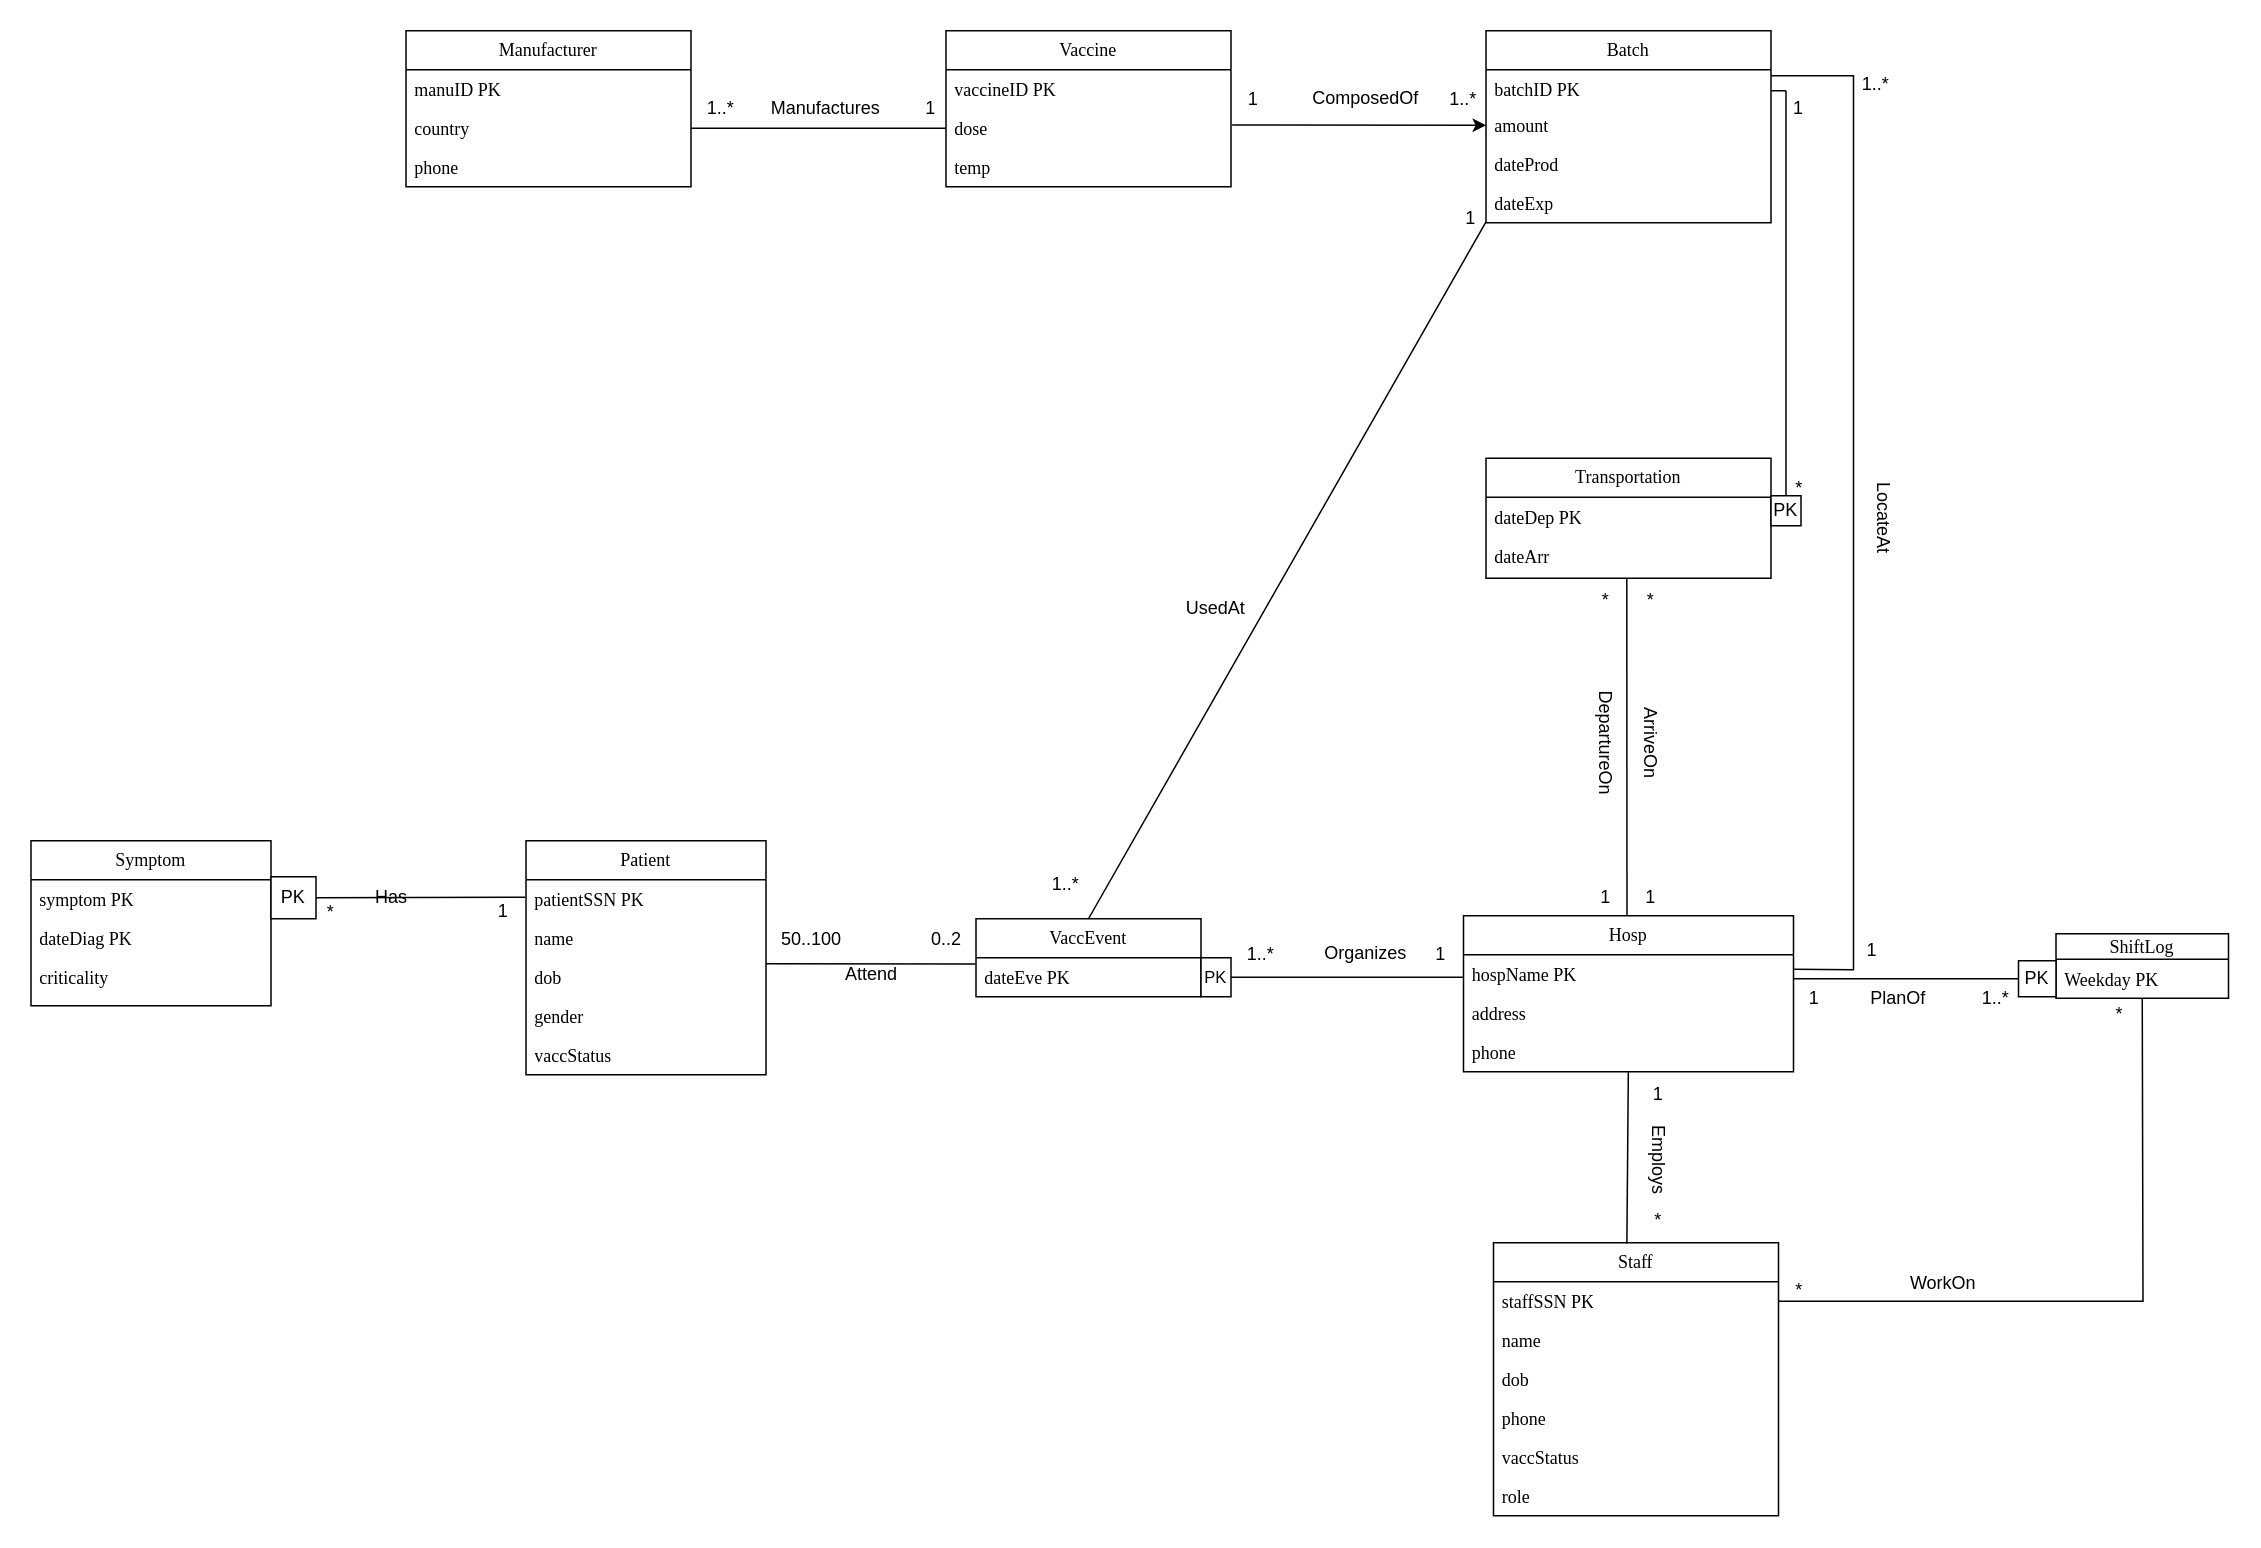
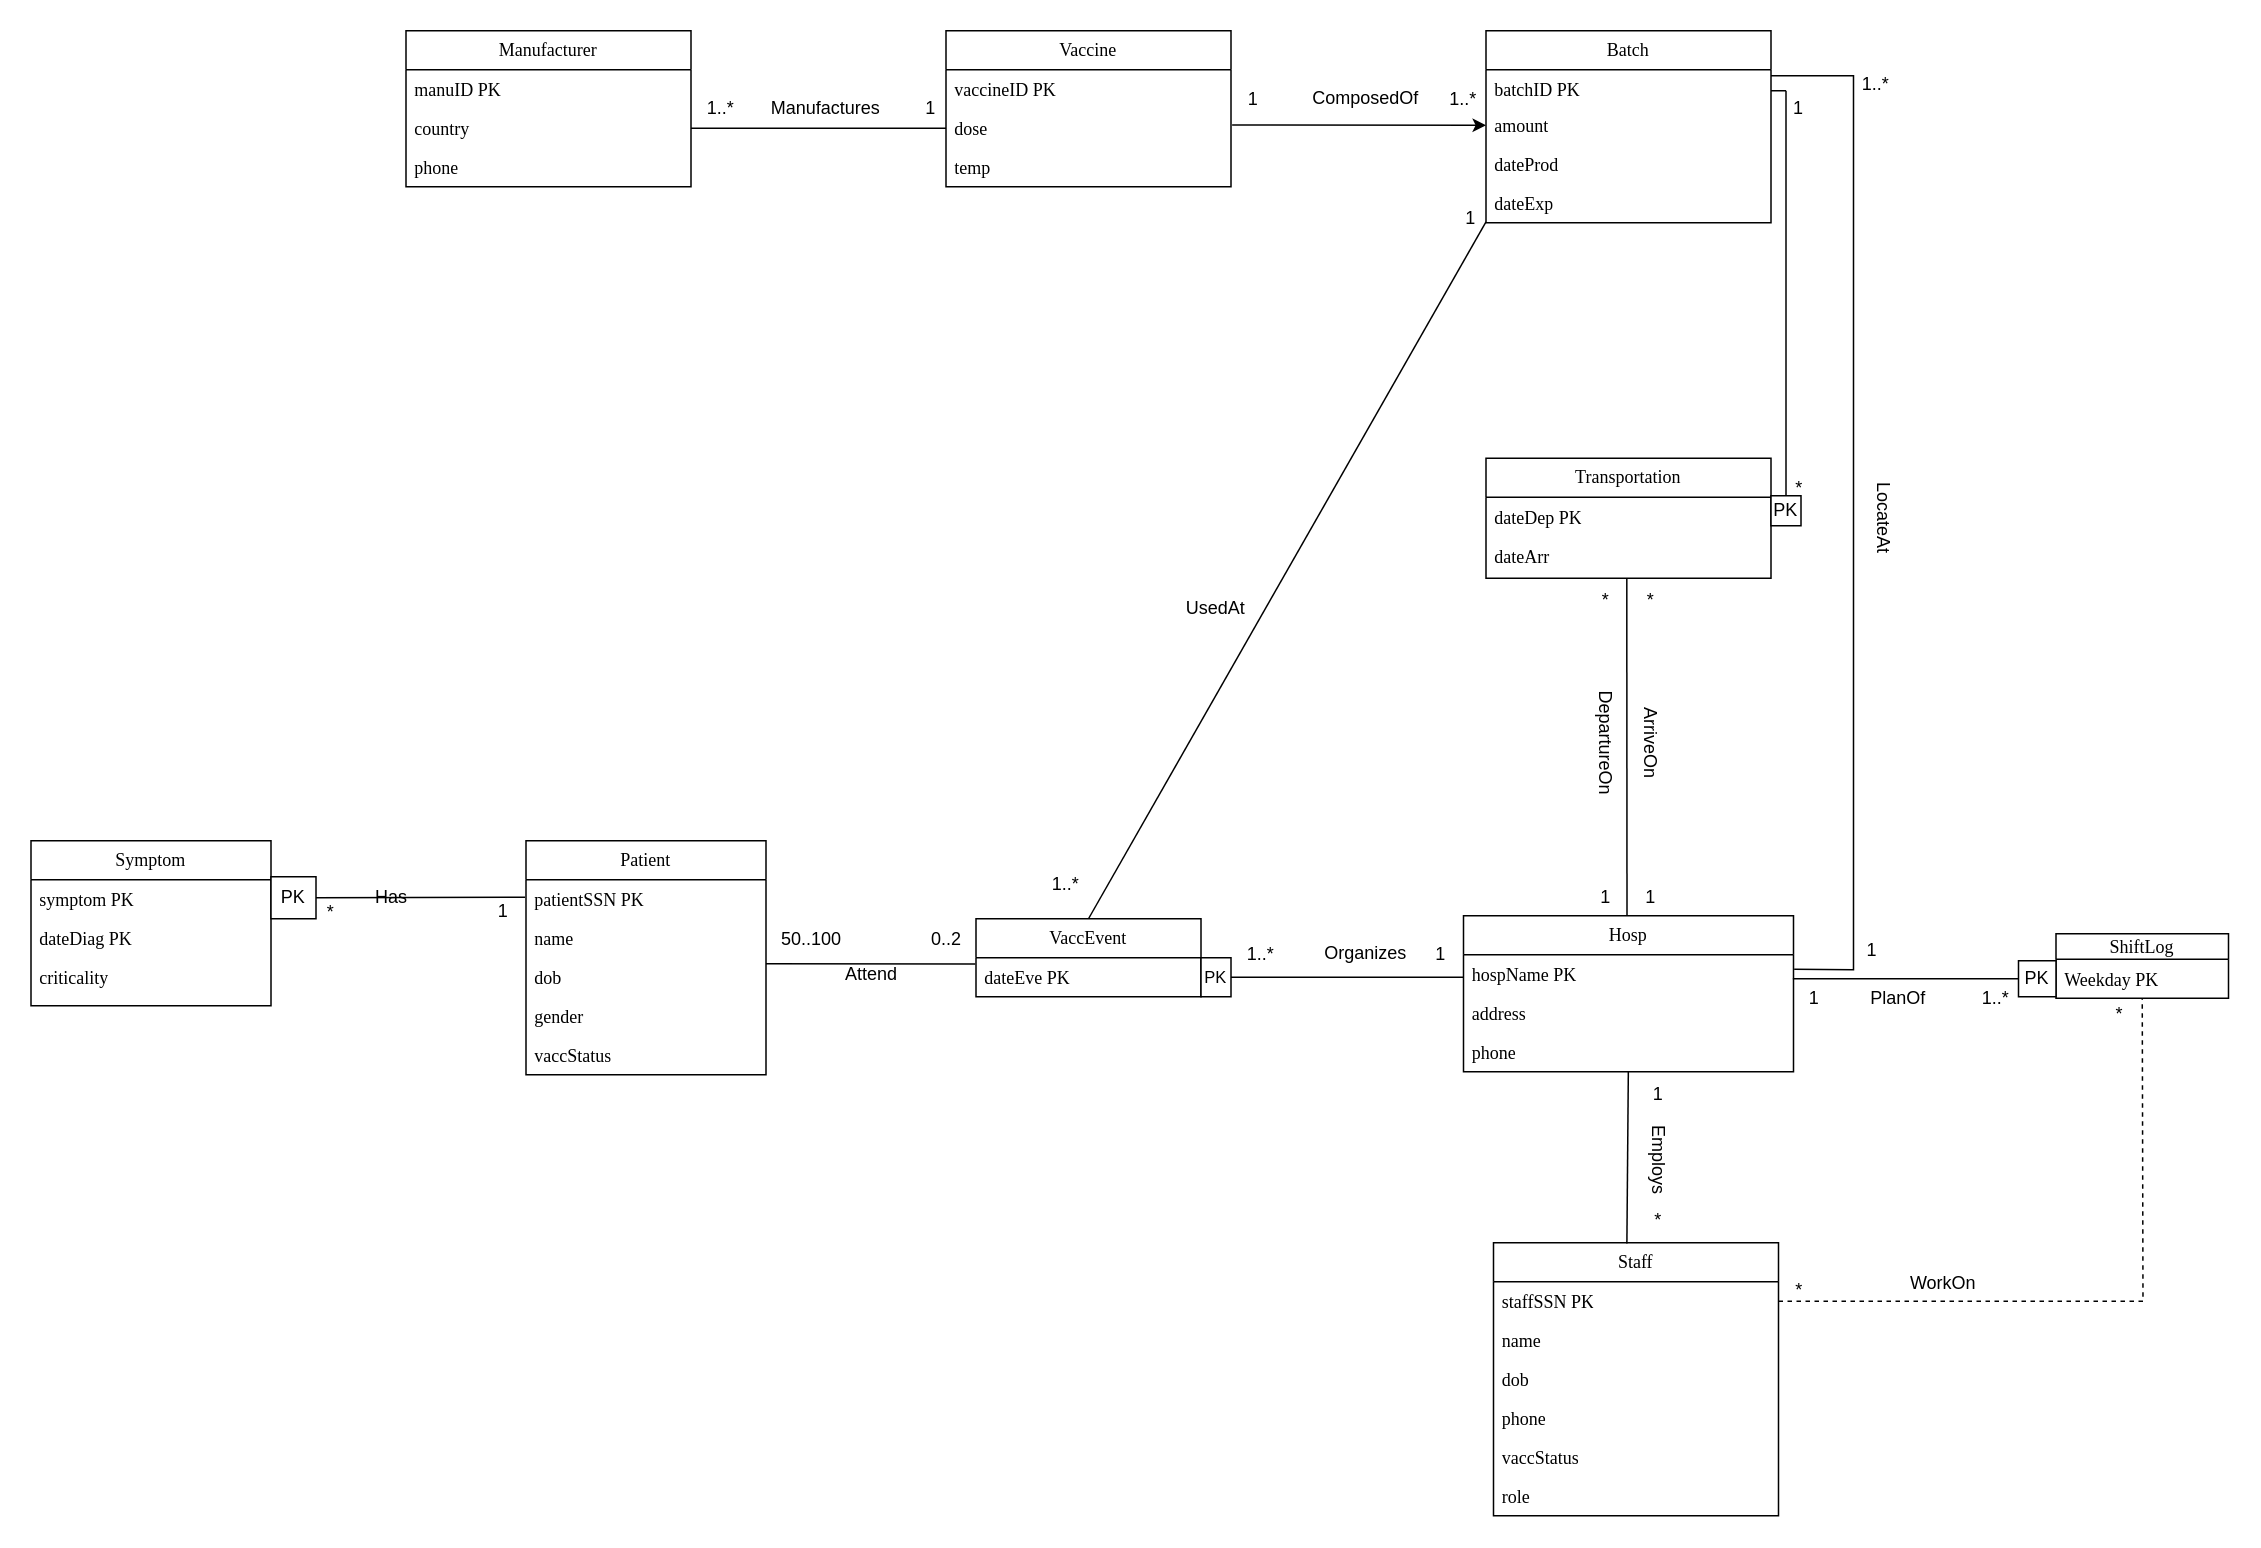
edge "ShiftLog" -- "staffSSN PK": style solid -> dashed
